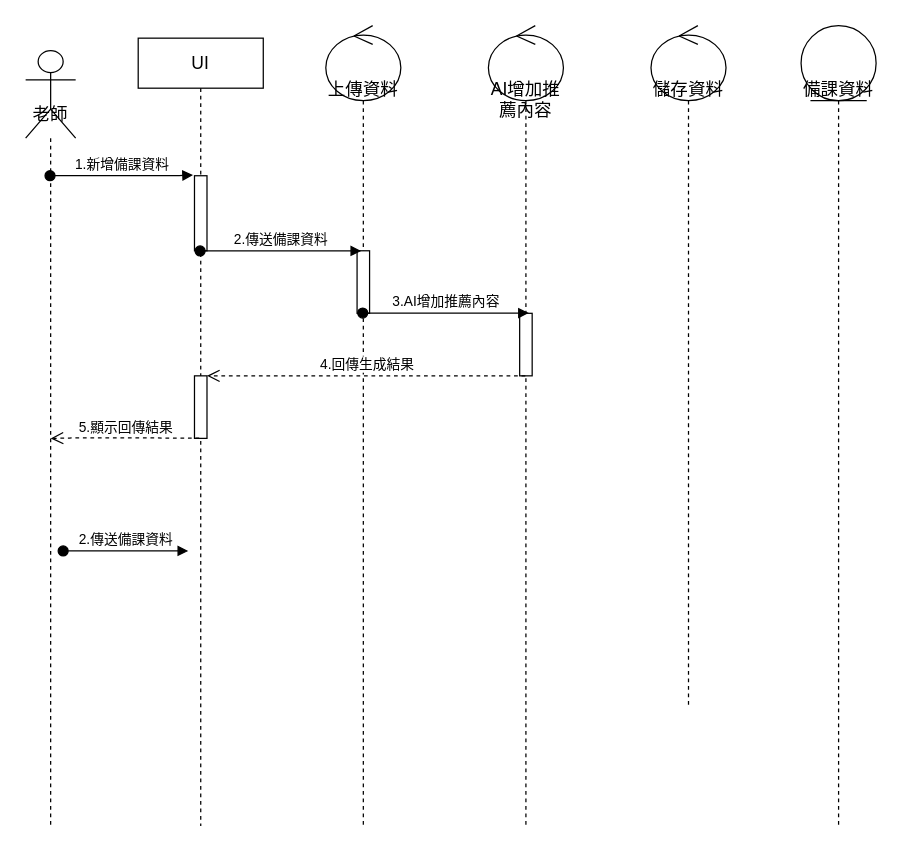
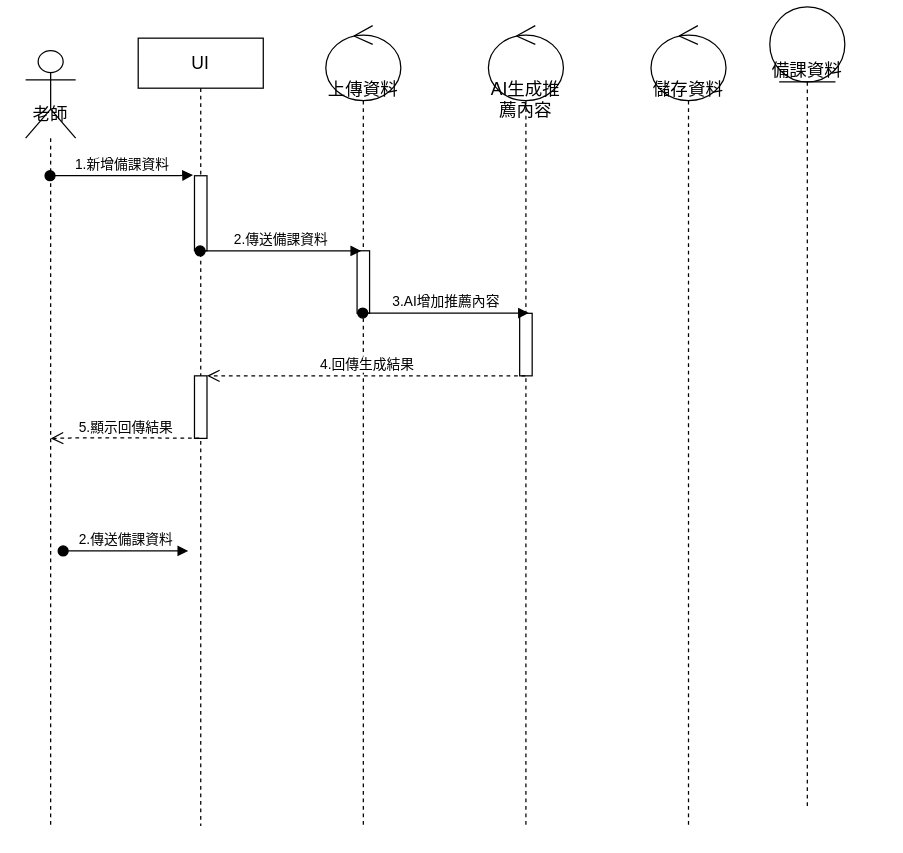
node "AI增加推薦內容": label "AI增加推薦內容" -> "AI生成推薦內容"
node "儲存資料": size 75x681 -> 75x800
node "備課資料": moved (838, 426) -> (807, 407)
